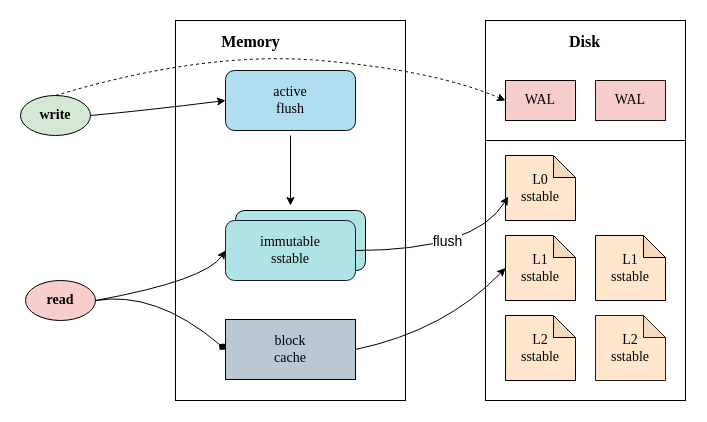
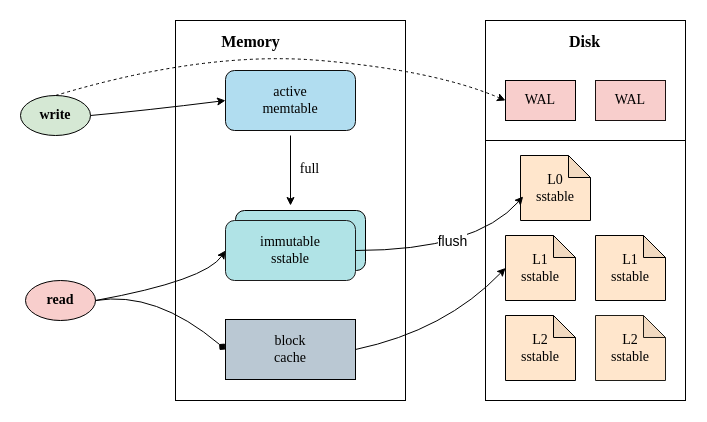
node "active flush": label "active flush" -> "active memtable"
node "full": added
node "L0 sstable": moved (541, 188) -> (556, 188)
